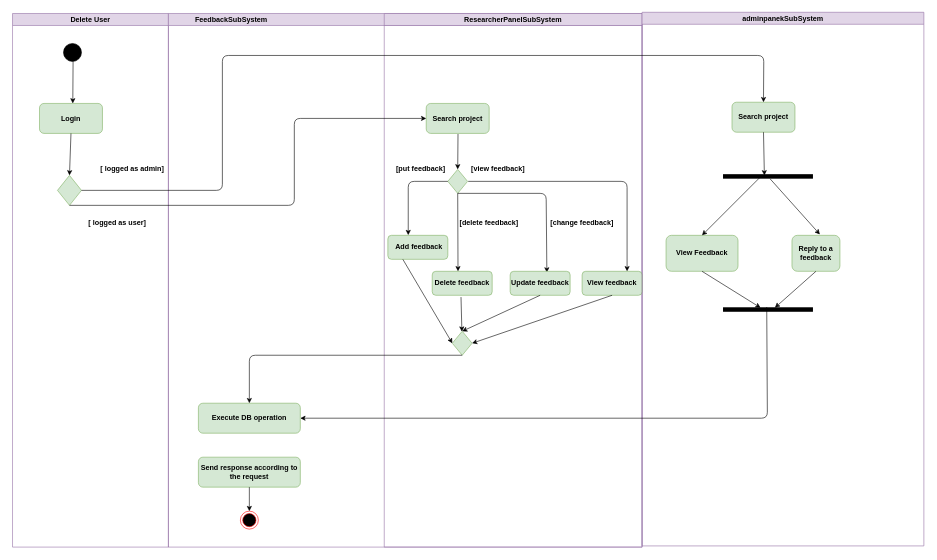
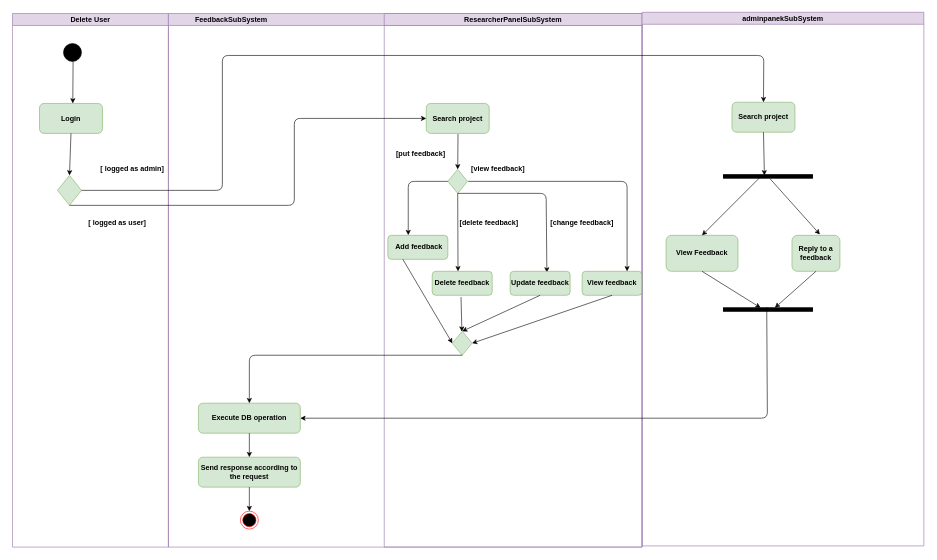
node "[put feedback]": moved (421, 170) -> (421, 155)
edge "Execute DB operation" -> "Send response according to the request": added
